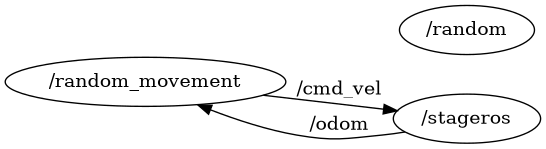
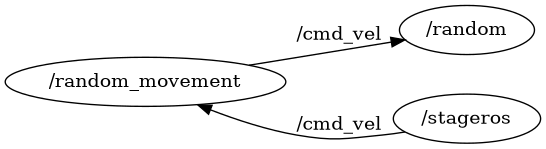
edge "/random_movement" -> "/stageros": now "/random_movement" -> "/random"
edge "/stageros" -> "/random_movement": label "/odom" -> "/cmd_vel"
